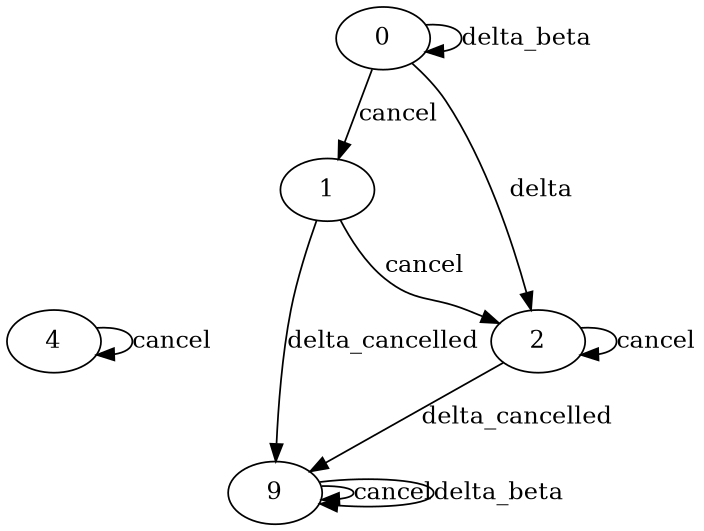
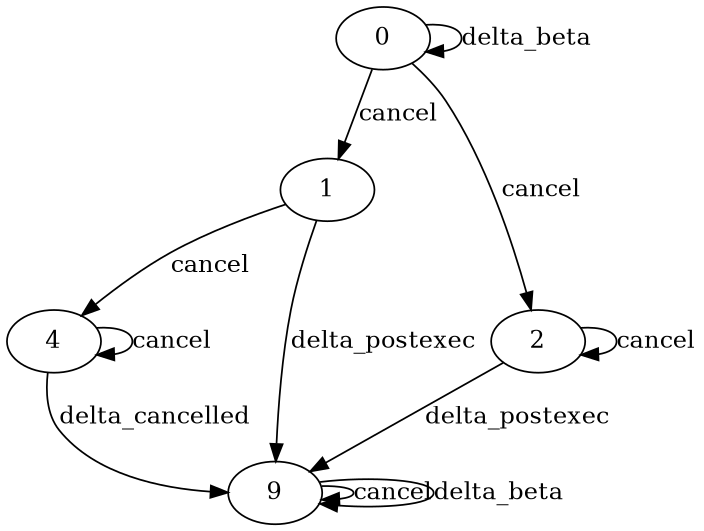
edge "0" -> "2": label "delta" -> "cancel"
edge "1" -> "2": now "1" -> "4"
edge "1" -> "9": label "delta_cancelled" -> "delta_postexec"
edge "2" -> "9": label "delta_cancelled" -> "delta_postexec"
edge "4" -> "9": added, label "delta_cancelled"
